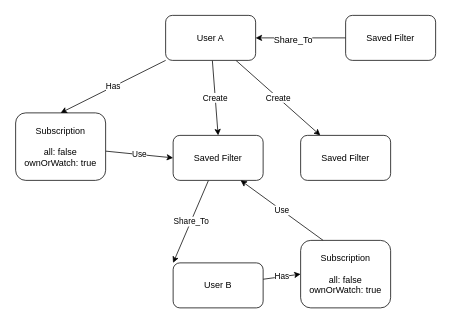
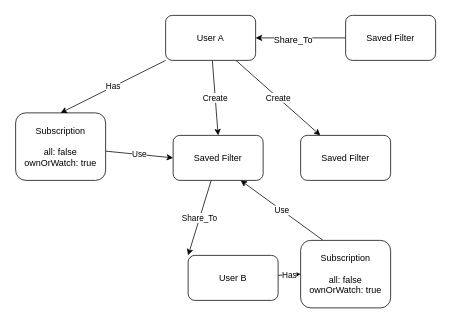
node "User B": moved (218, 285) -> (233, 278)
